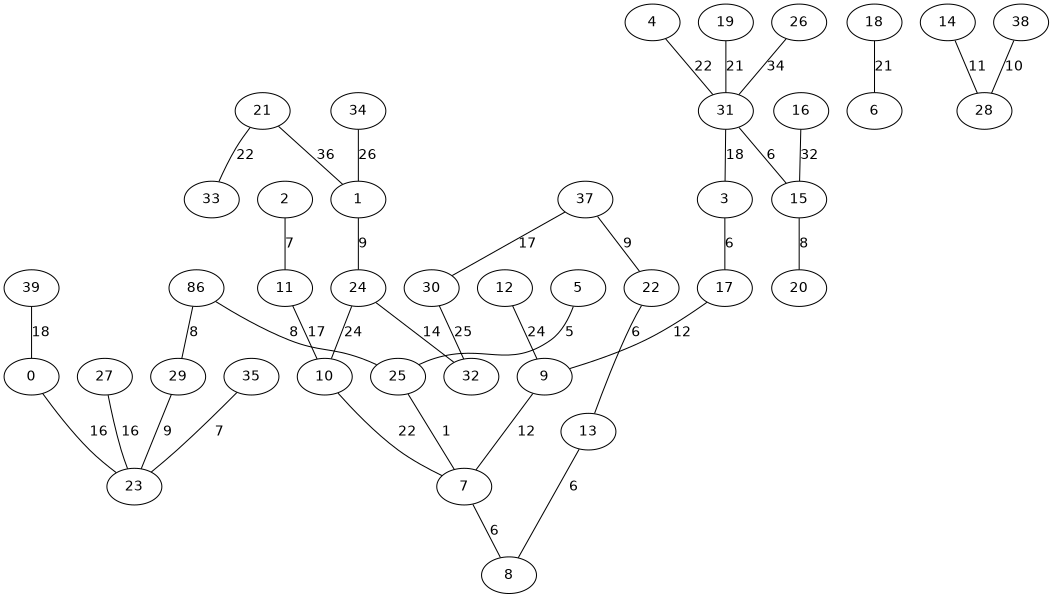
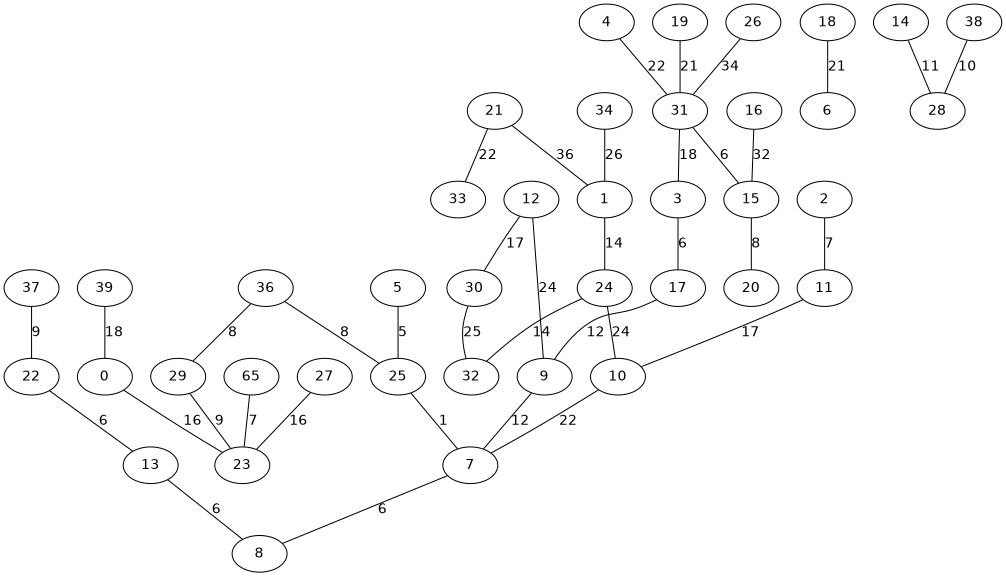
edge "1" -- "24": label "9" -> "14"
edge "37" -- "30": now "12" -- "30"
node "86": label "86" -> "36"
node "35": label "35" -> "65"
